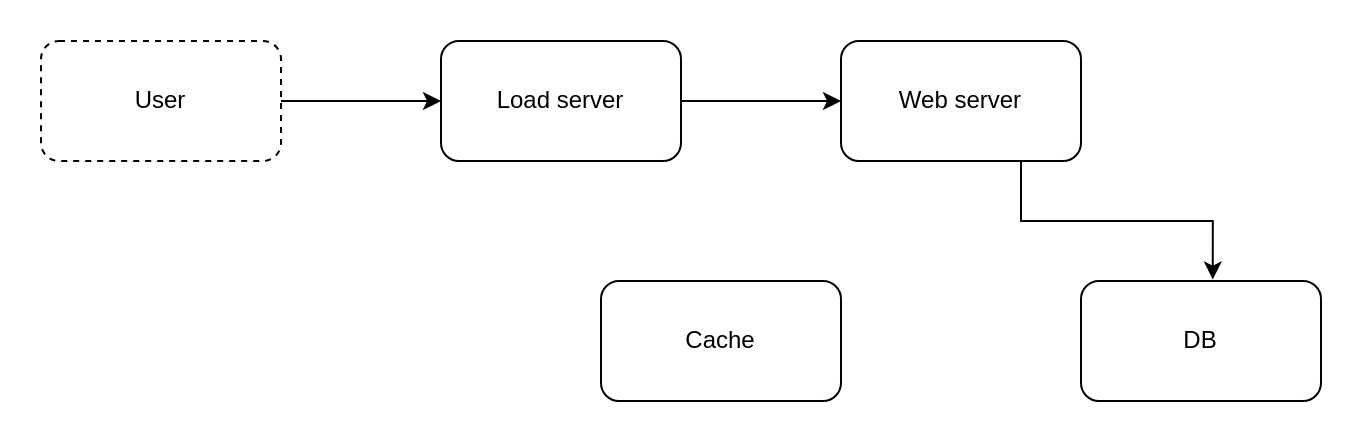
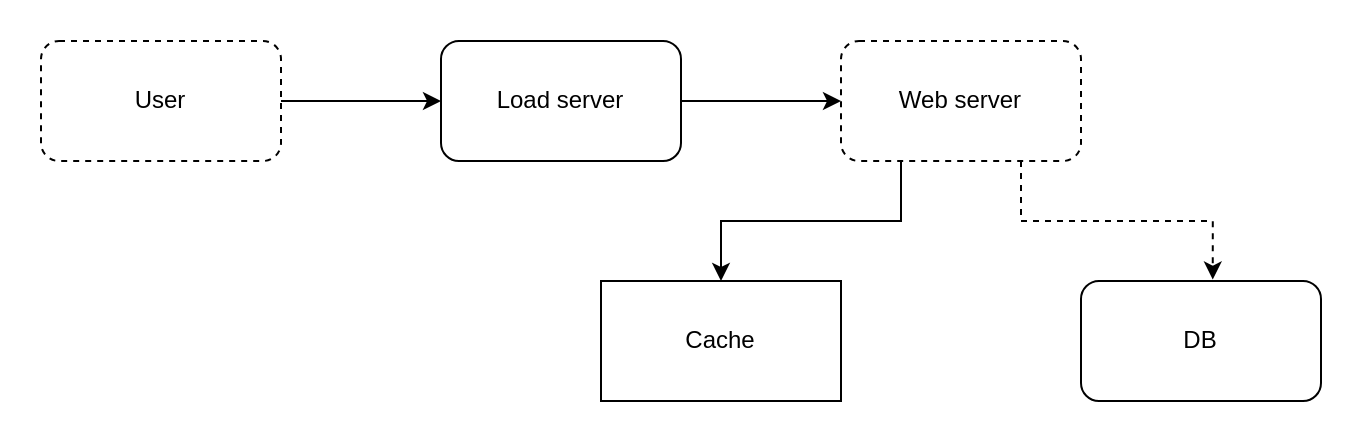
node "Web server": style solid -> dashed
edge "Web server" -> "Cache": added
edge "Web server" -> "DB": style solid -> dashed
node "Cache": shape rounded rectangle -> rectangle
